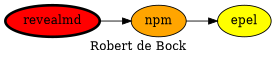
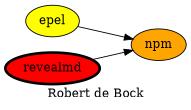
edge "npm" -> "epel": reversed
